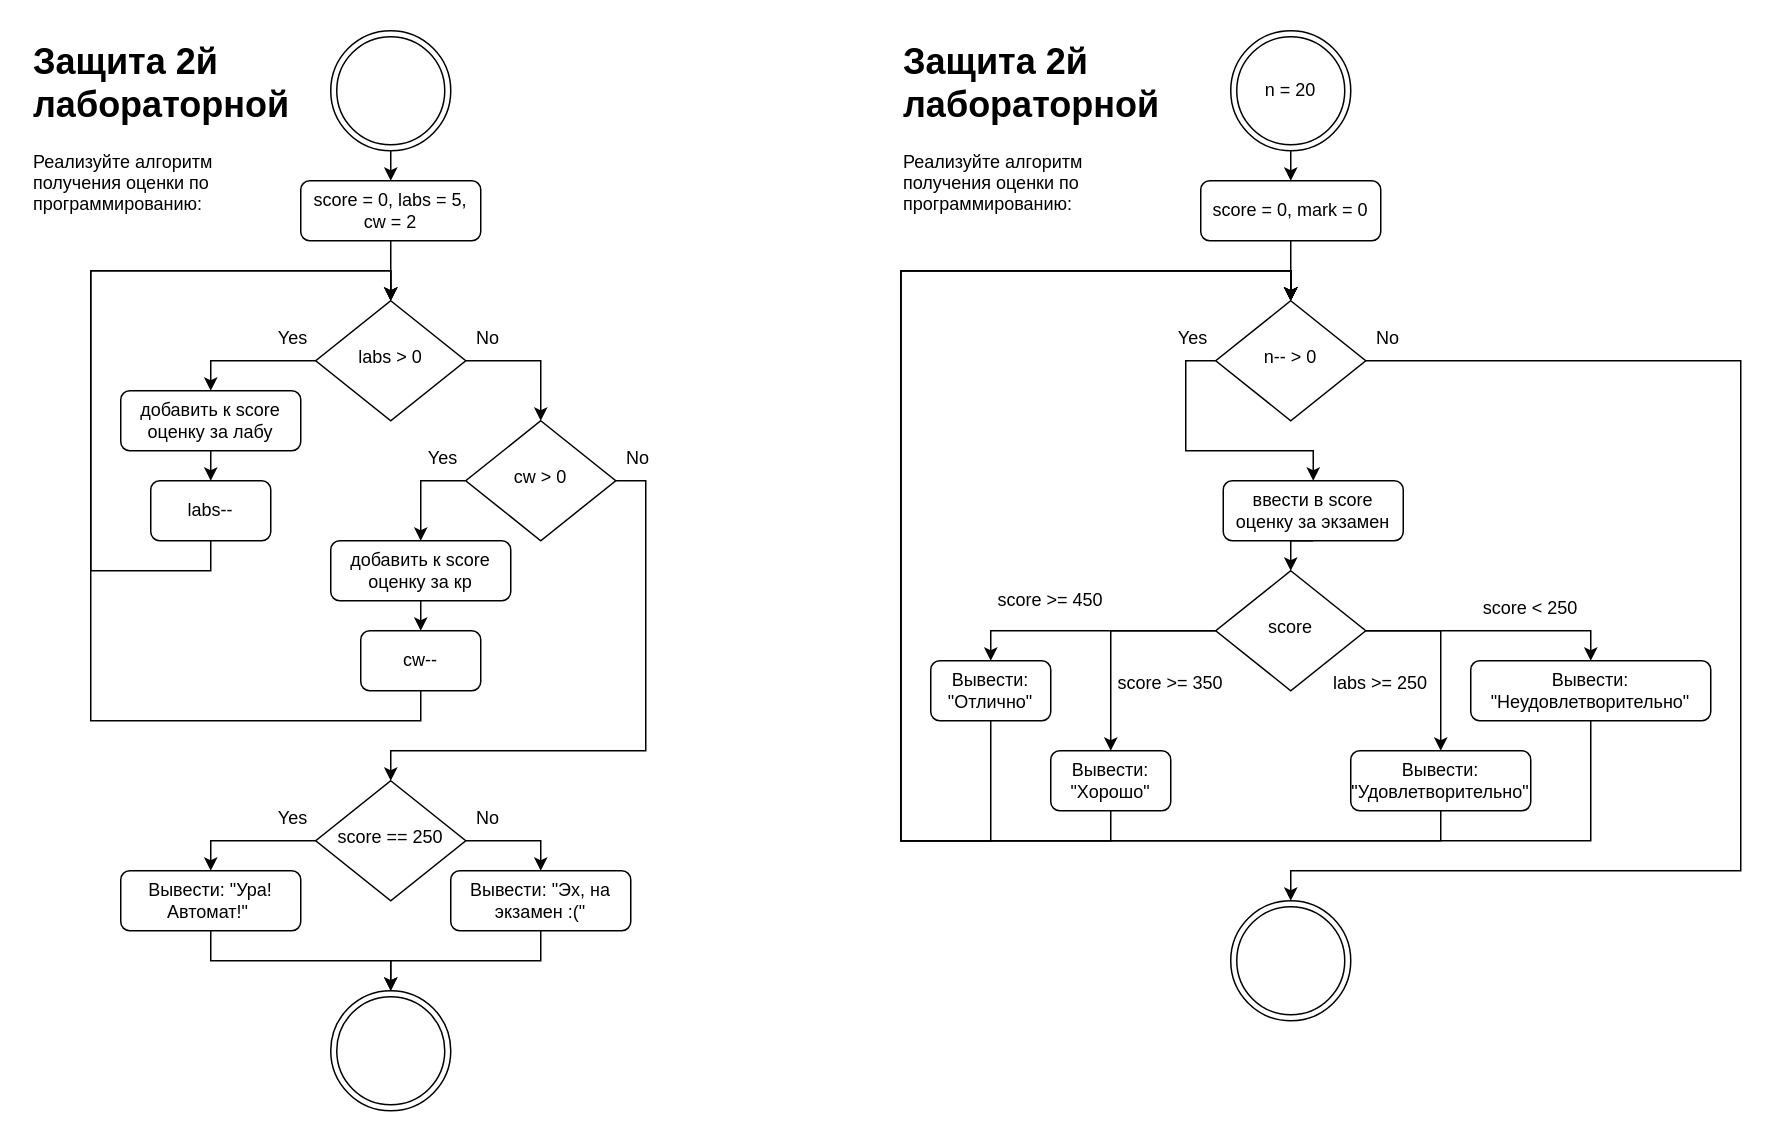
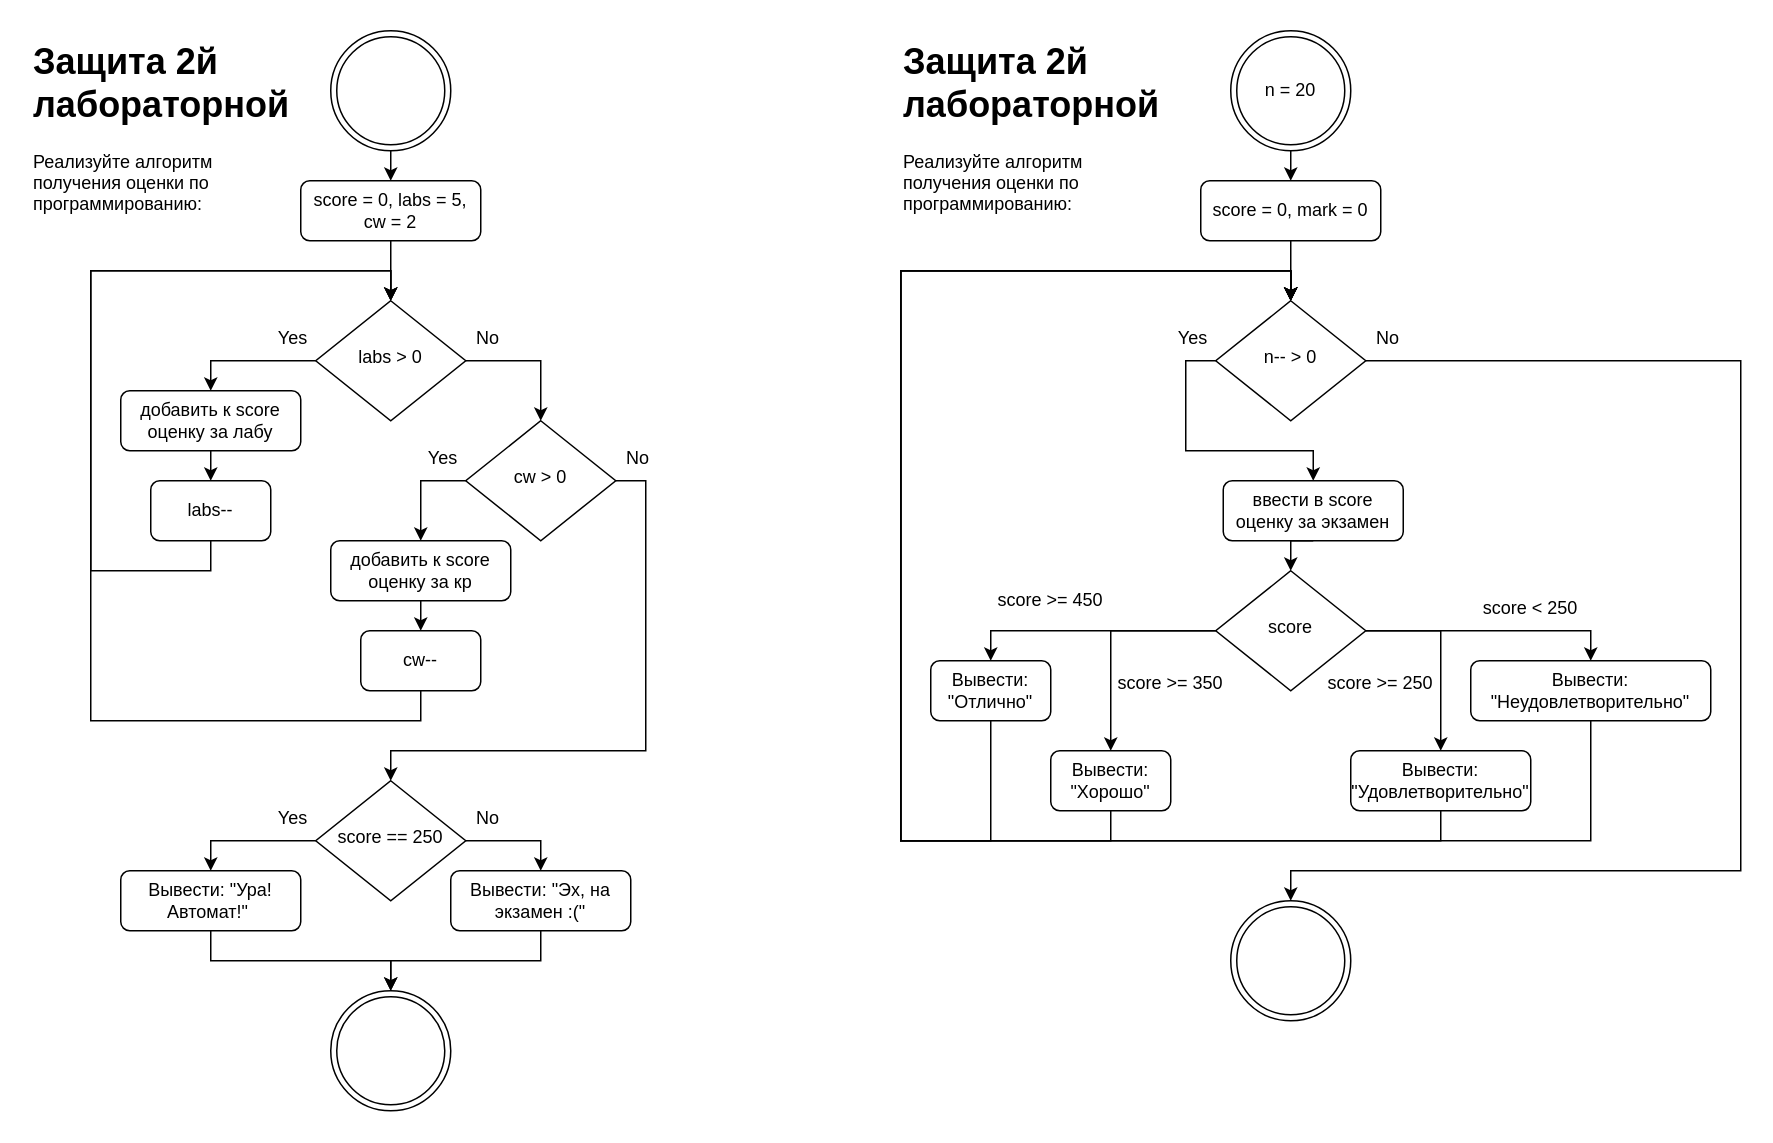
node "labs >= 250": label "labs >= 250" -> "score >= 250"
